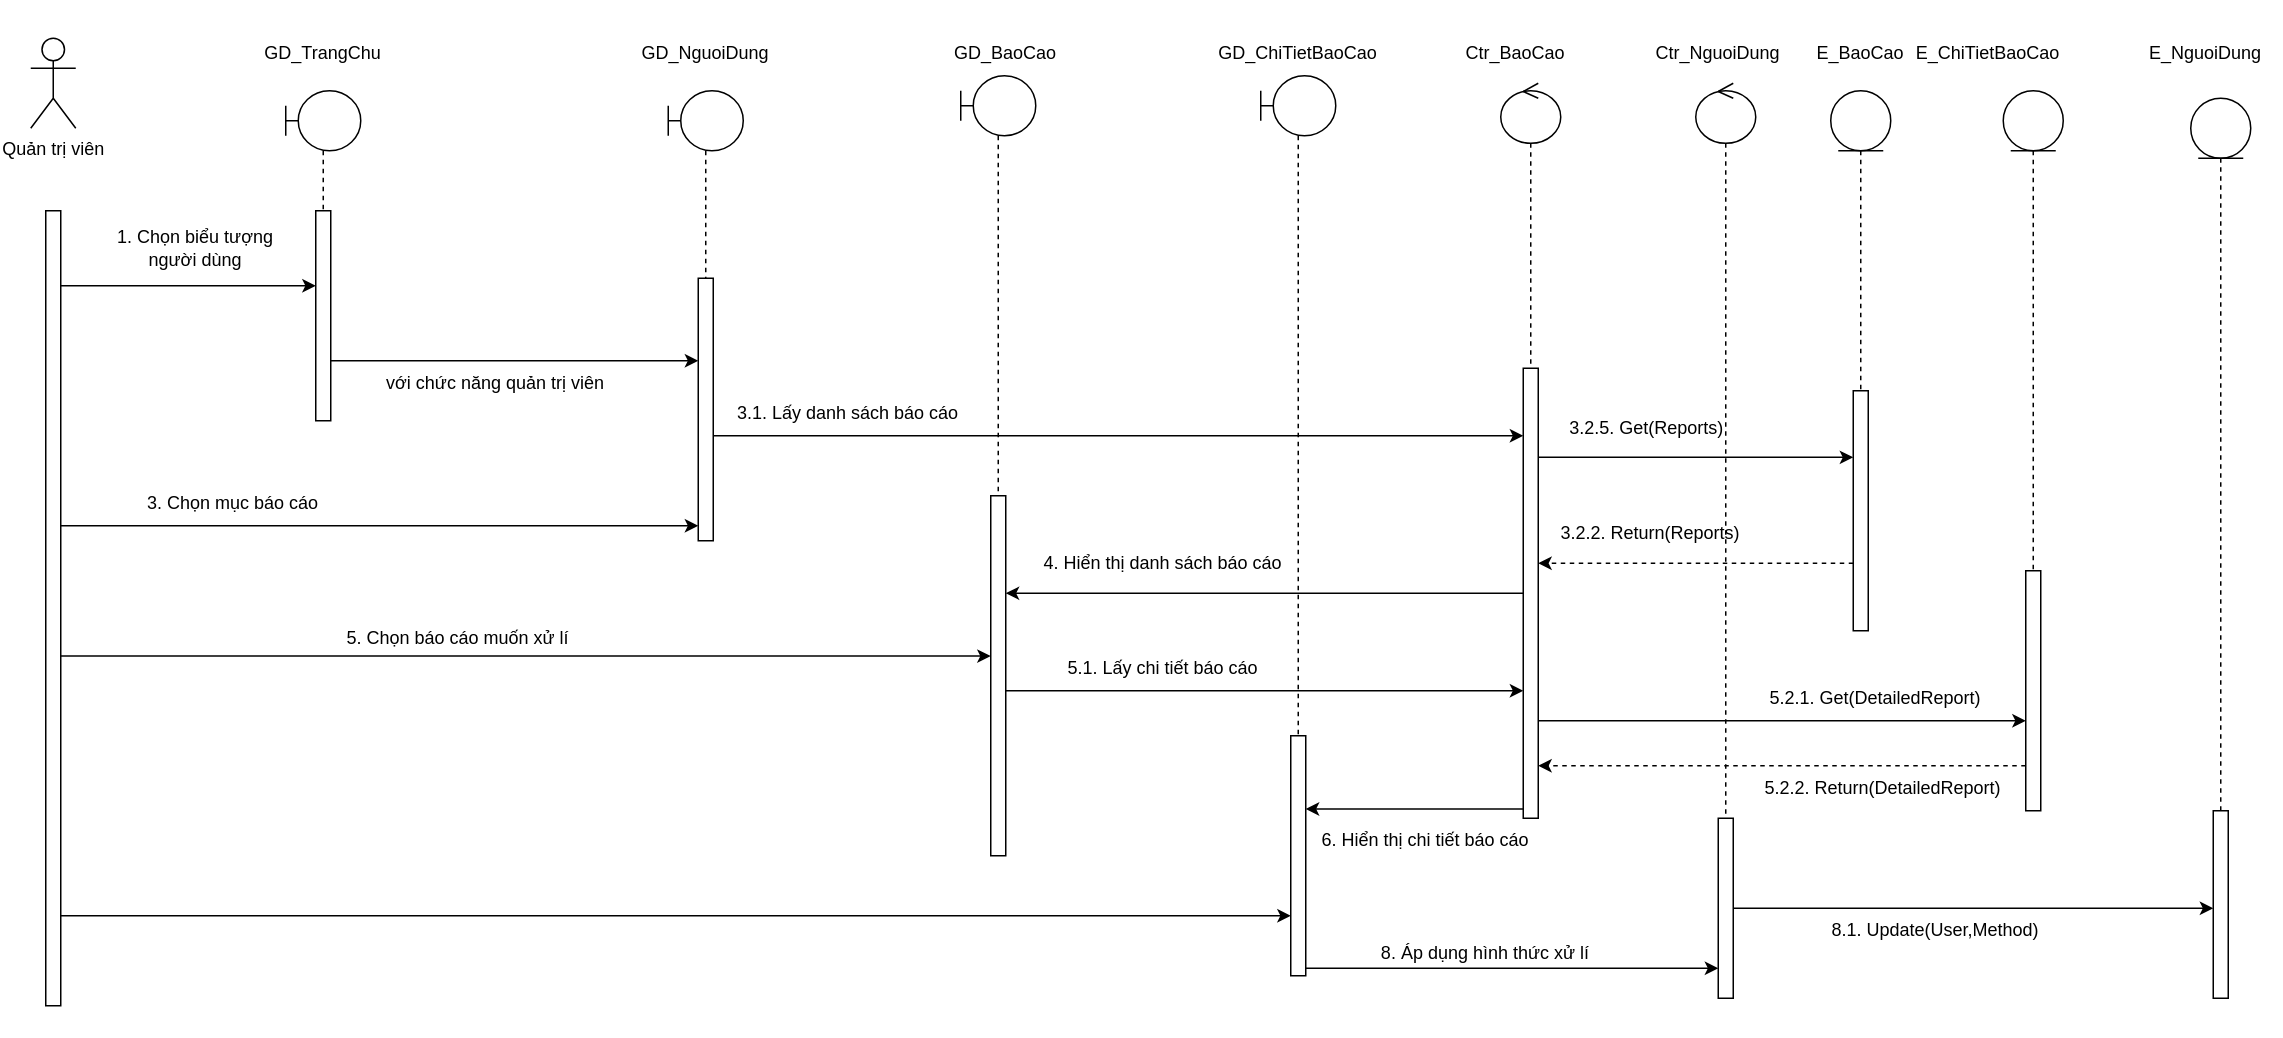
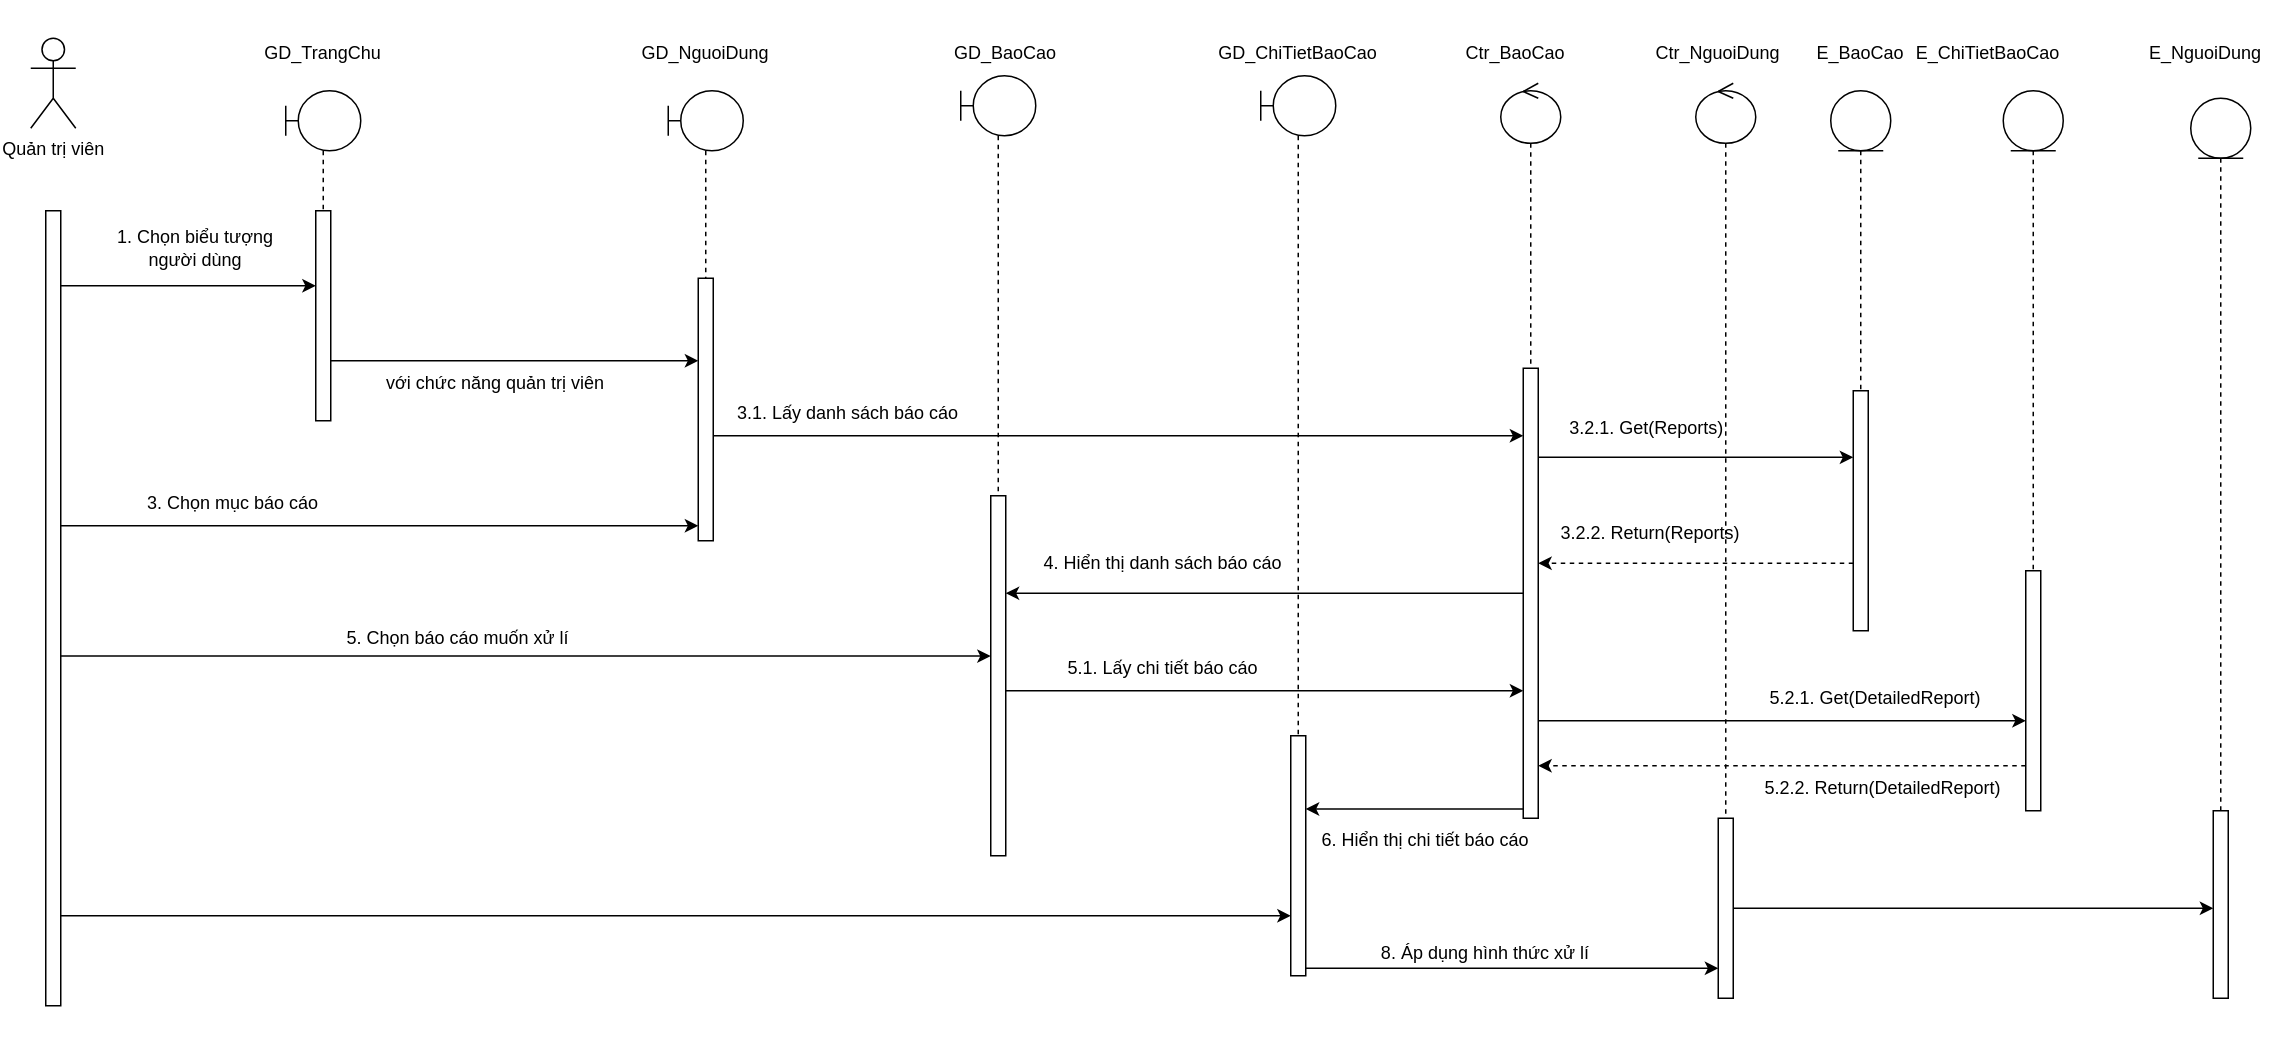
node "3.2.5. Get(Reports)": label "3.2.5. Get(Reports)" -> "3.2.1. Get(Reports)"
node "8.1. Update(User,Method)": removed
